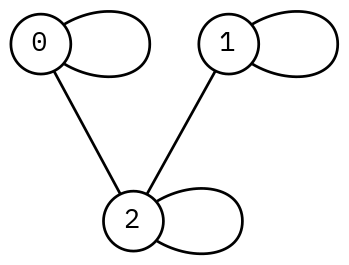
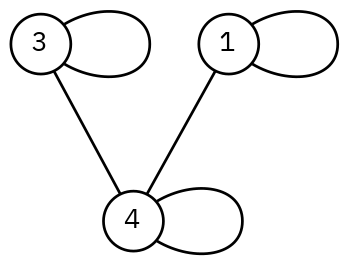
node "0": label "0" -> "3"
node "2": label "2" -> "4"
